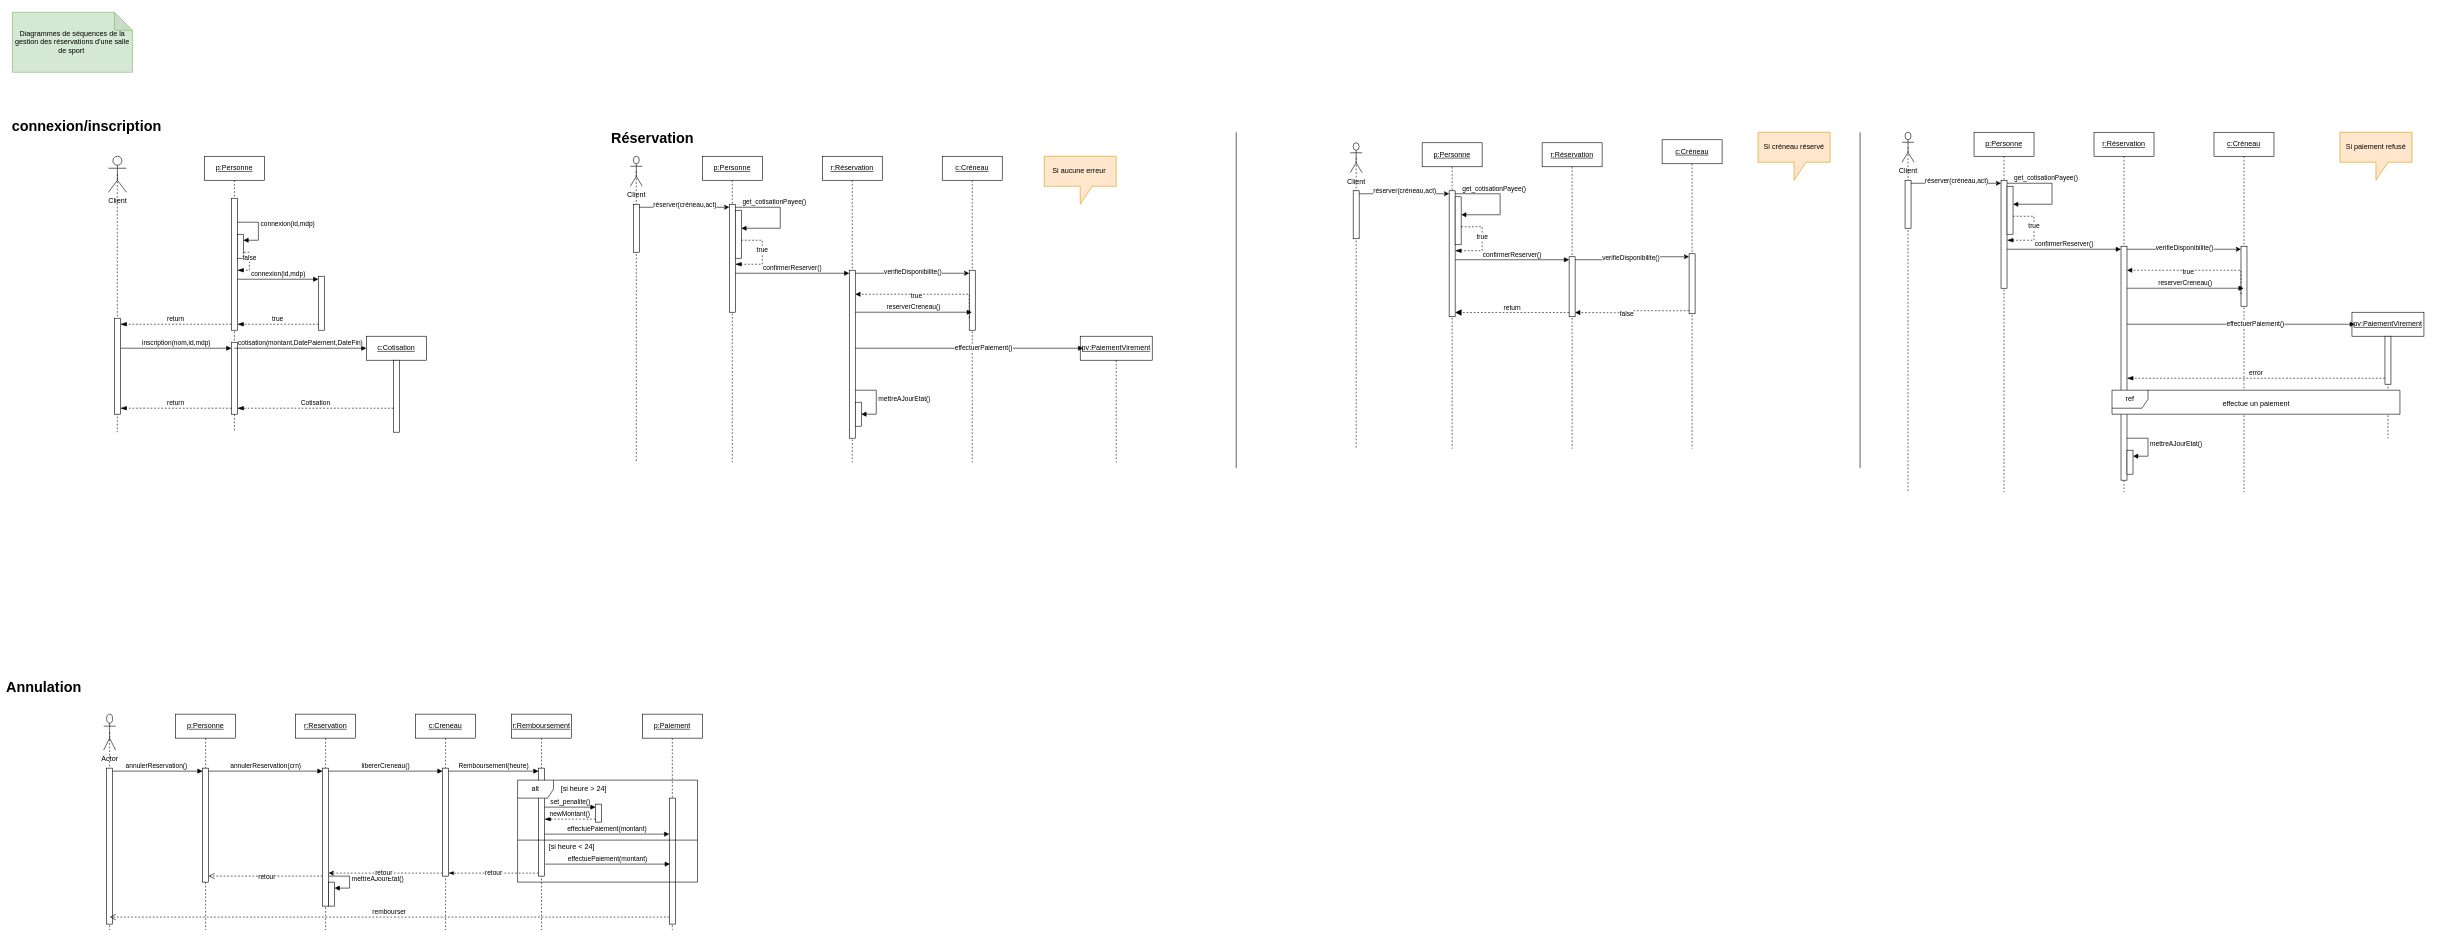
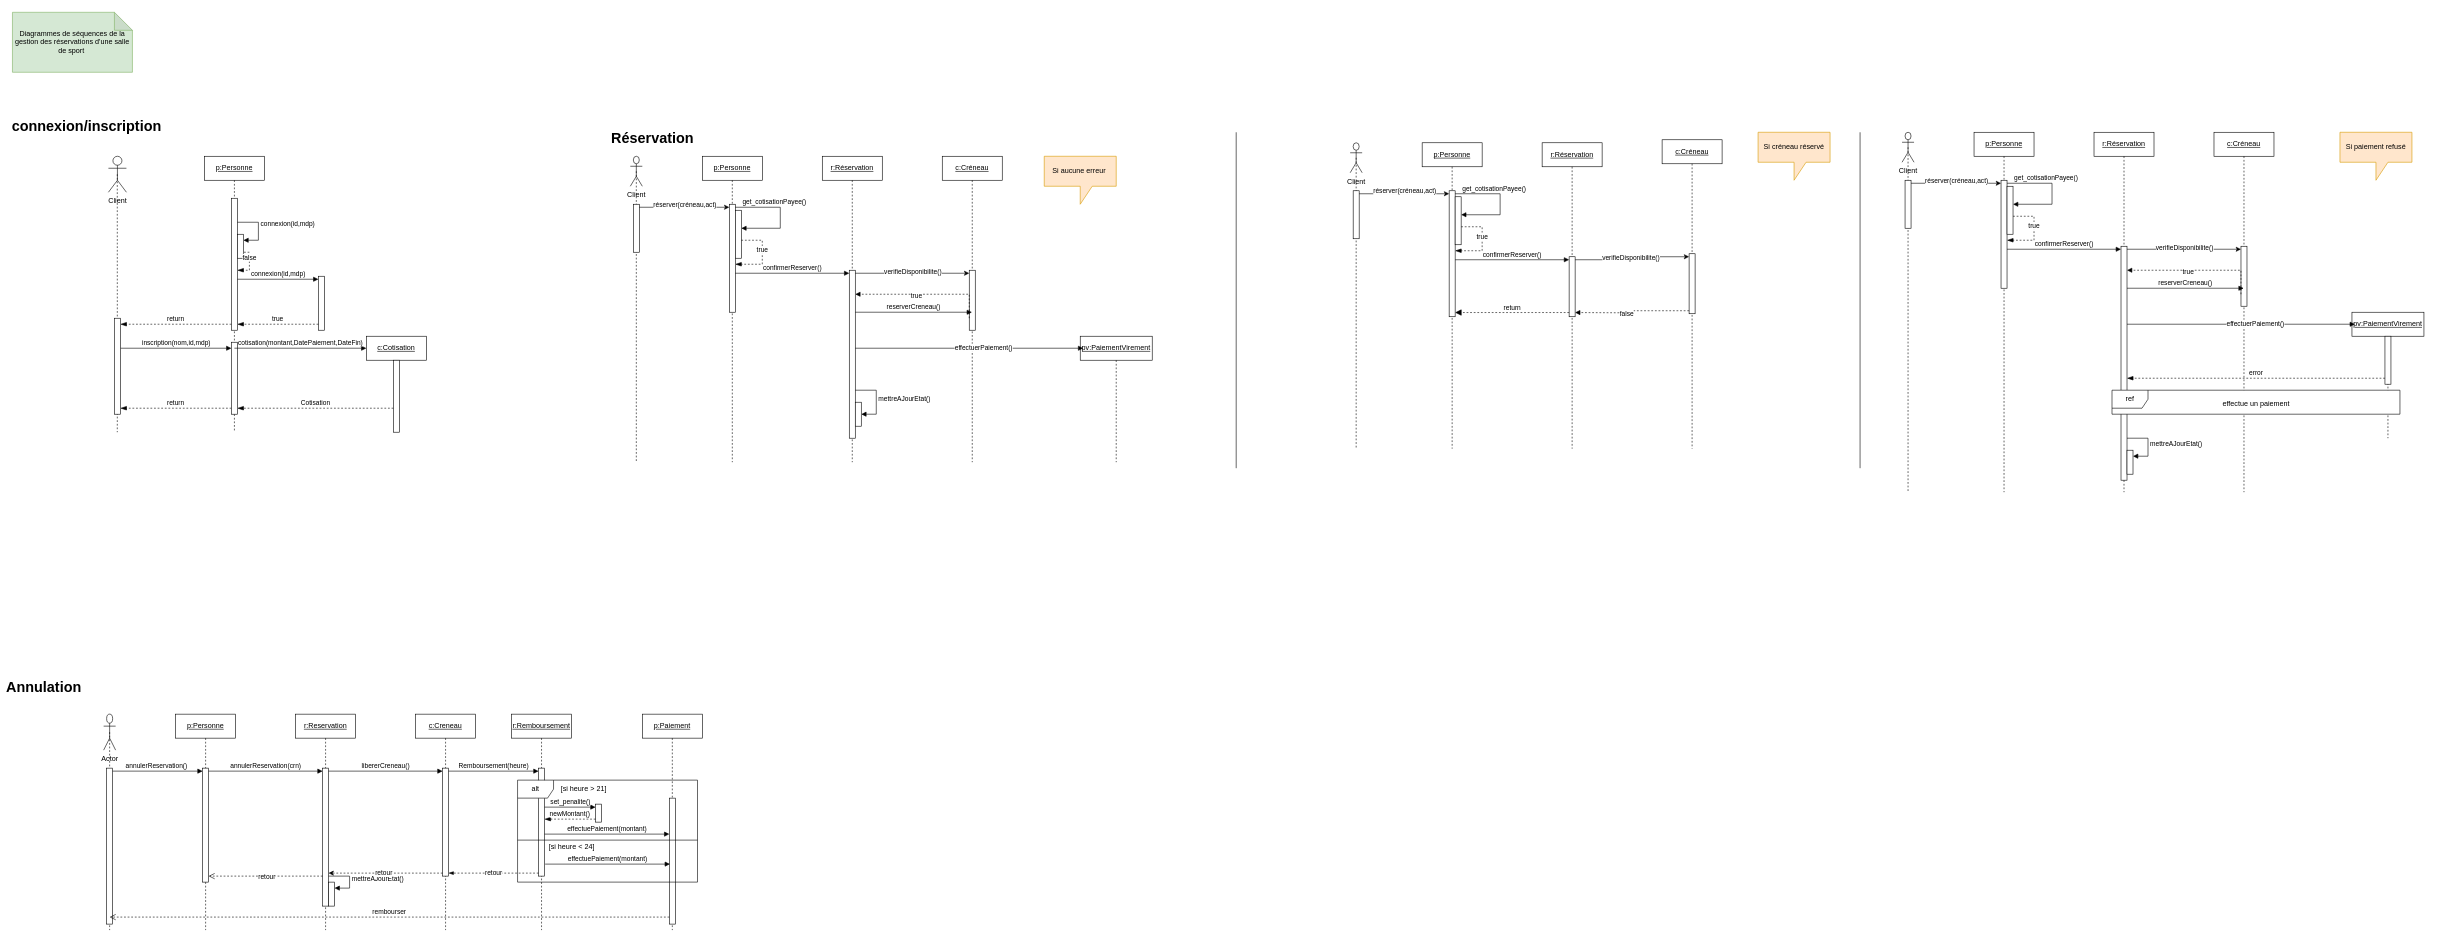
node "[si heure > 24]": label "[si heure > 24]" -> "[si heure > 21]"
